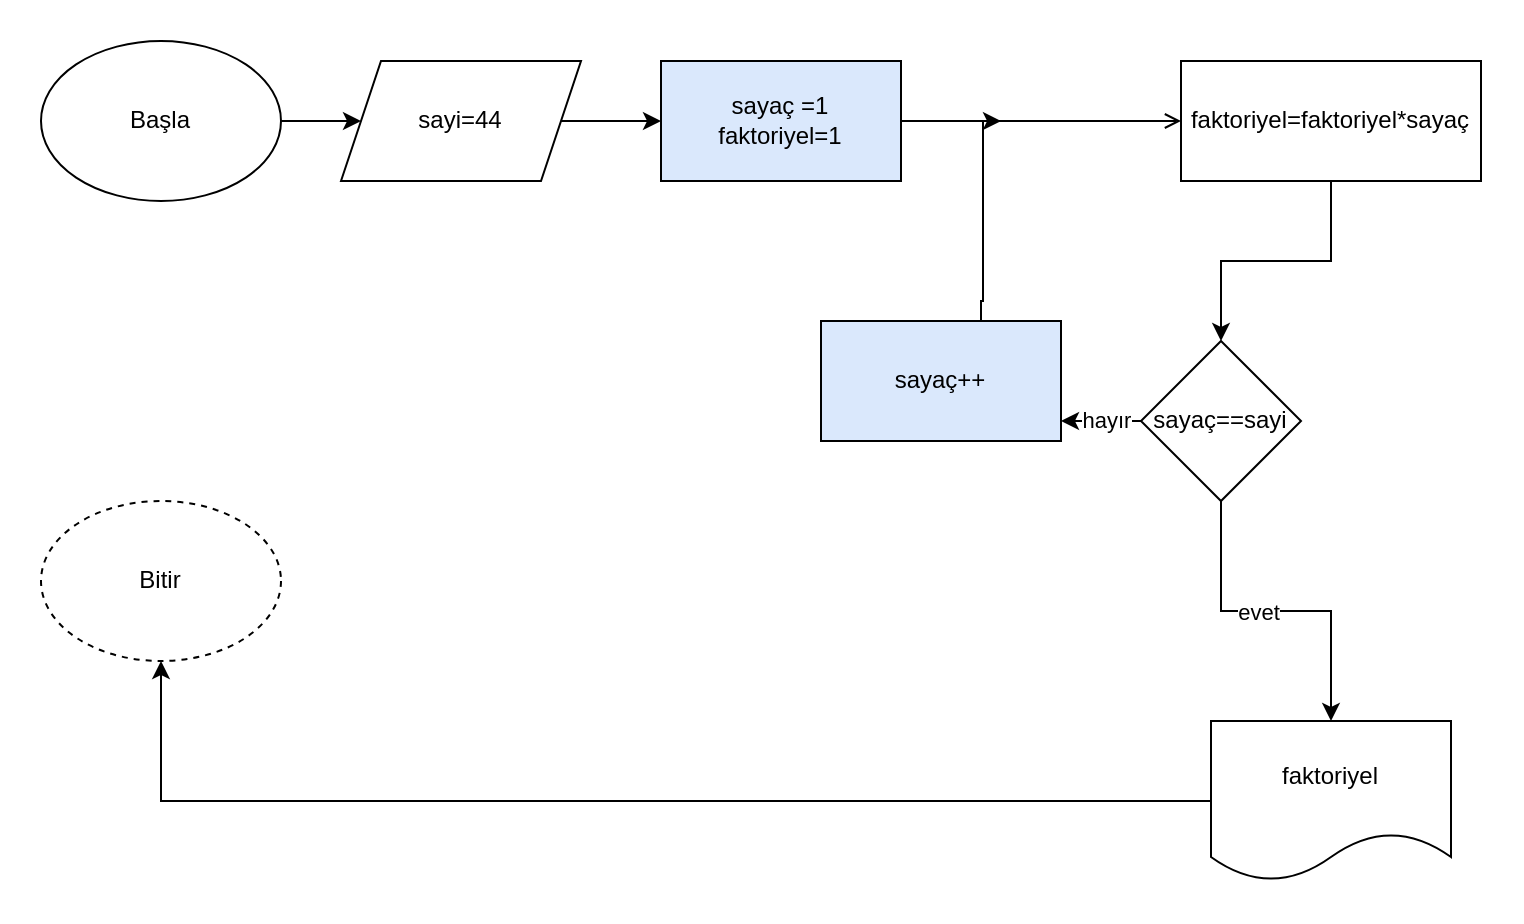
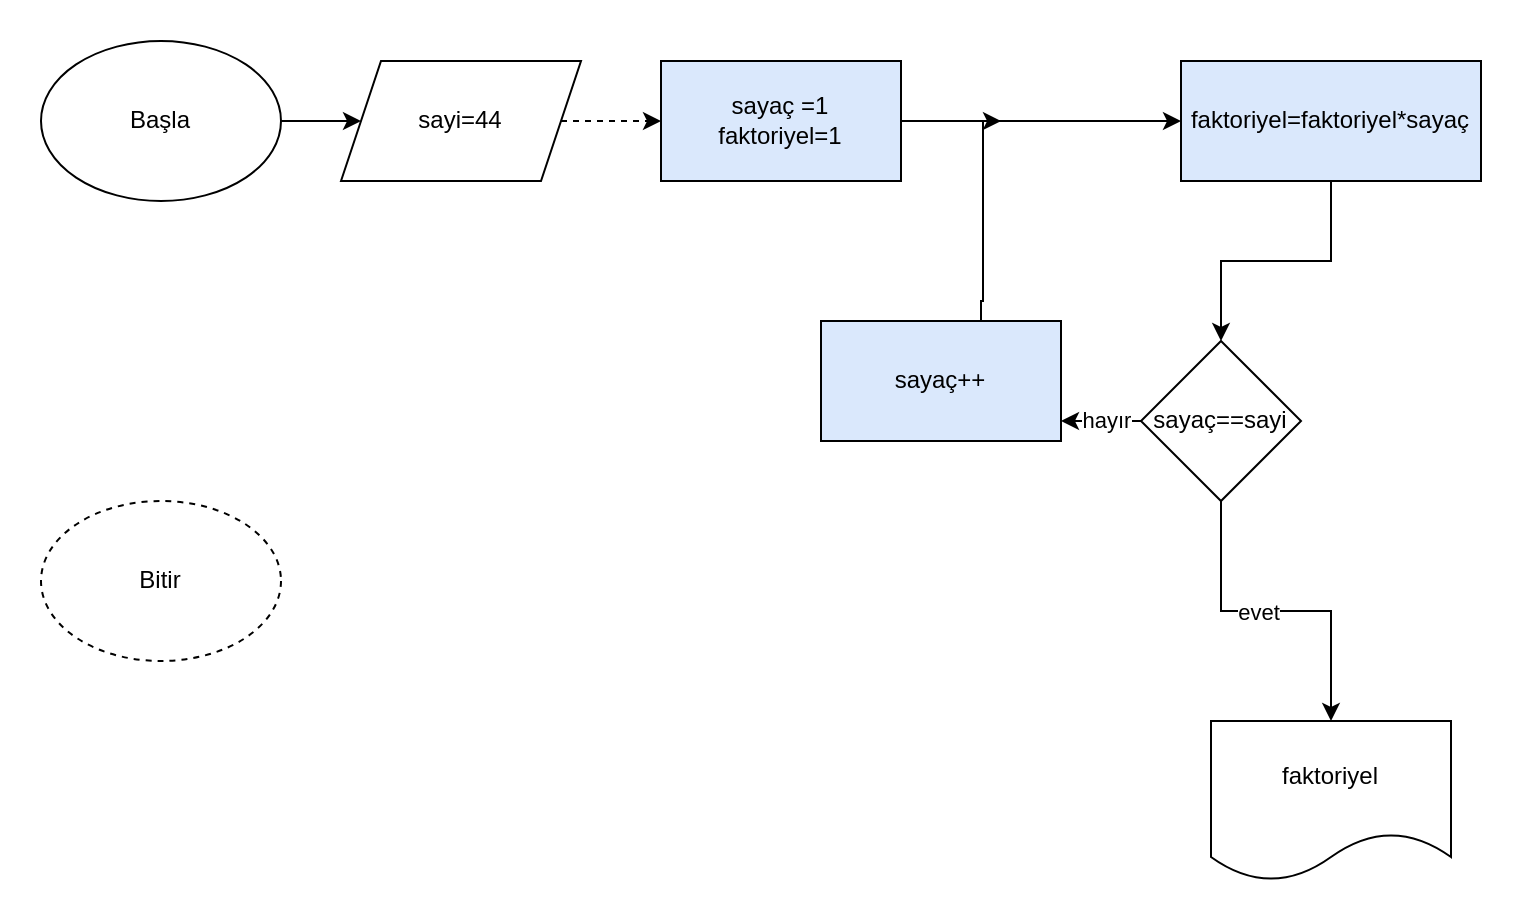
edge "sayi=44" -> "sayaç =1 faktoriyel=1": style solid -> dashed
edge "sayaç =1 faktoriyel=1" -> "faktoriyel=faktoriyel*sayaç": arrowhead open -> classic
node "faktoriyel=faktoriyel*sayaç": fillcolor #ffffff -> #dae8fc
edge "faktoriyel" -> "Bitir": removed
